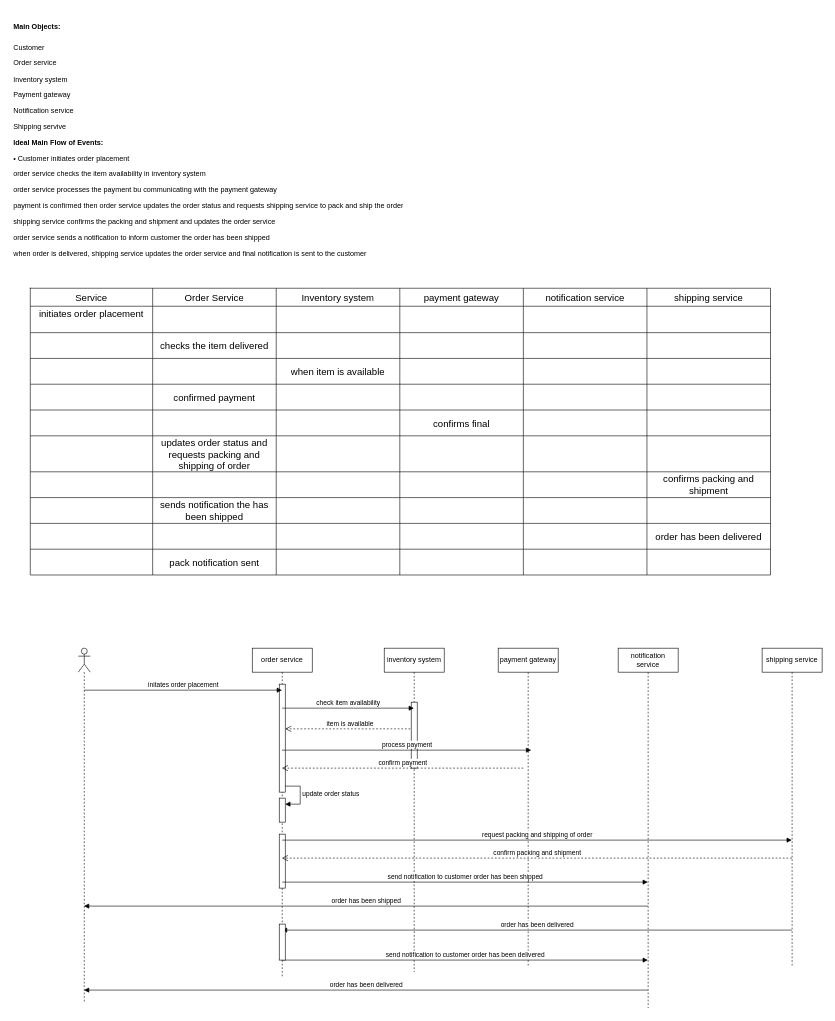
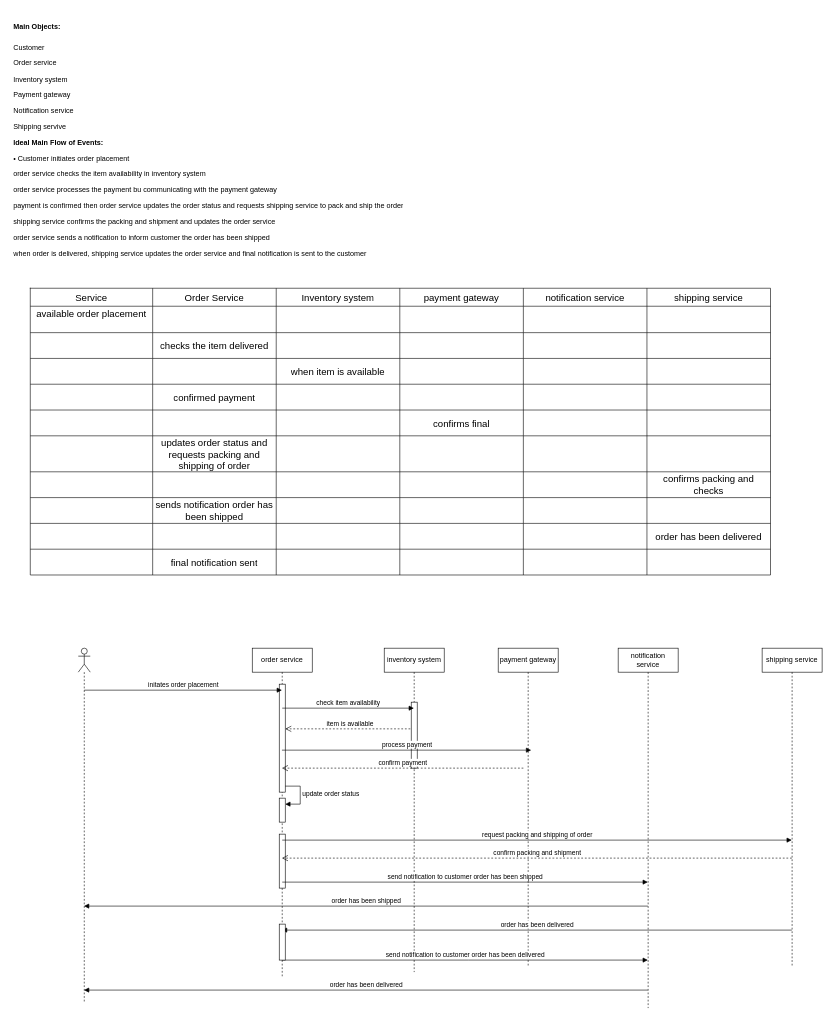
node "initiates order placement": label "initiates order placement" -> "available order placement"
node "confirms packing and shipment": label "confirms packing and shipment" -> "confirms packing and checks"
node "sends notification the has been shipped": label "sends notification the has been shipped" -> "sends notification order has been shipped"
node "pack notification sent": label "pack notification sent" -> "final notification sent"
